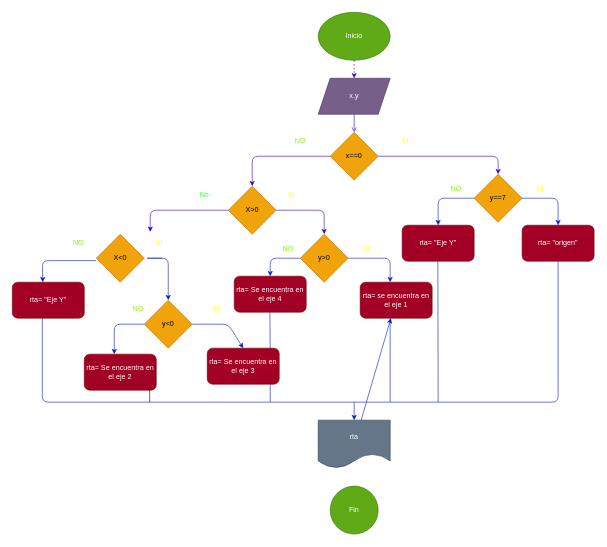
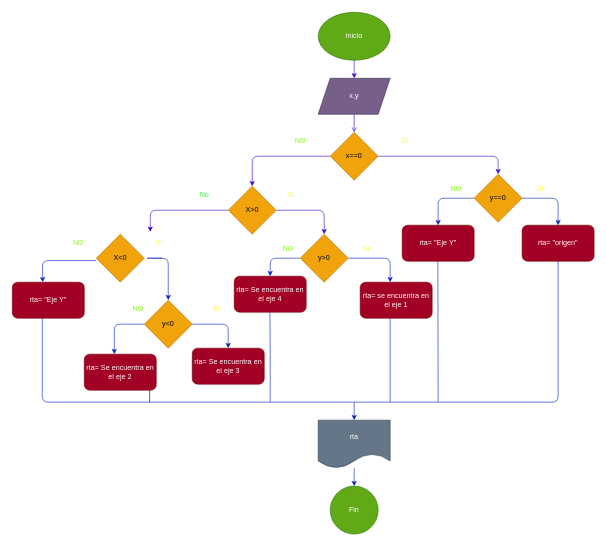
edge "Inicio" -> "x,y": style dashed -> solid
node "y==7": label "y==7" -> "y==0"
node "rta= Se encuentra en el eje 3": moved (243, 366) -> (228, 366)
edge "rta" -> "rta= se encuentra en el eje 1": now "rta" -> "Fin"
